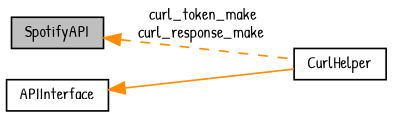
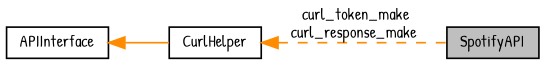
edge "CurlHelper" -> "SpotifyAPI": reversed
